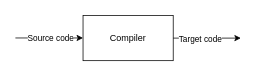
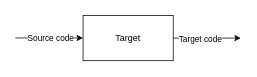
node "Compiler": label "Compiler" -> "Target"
